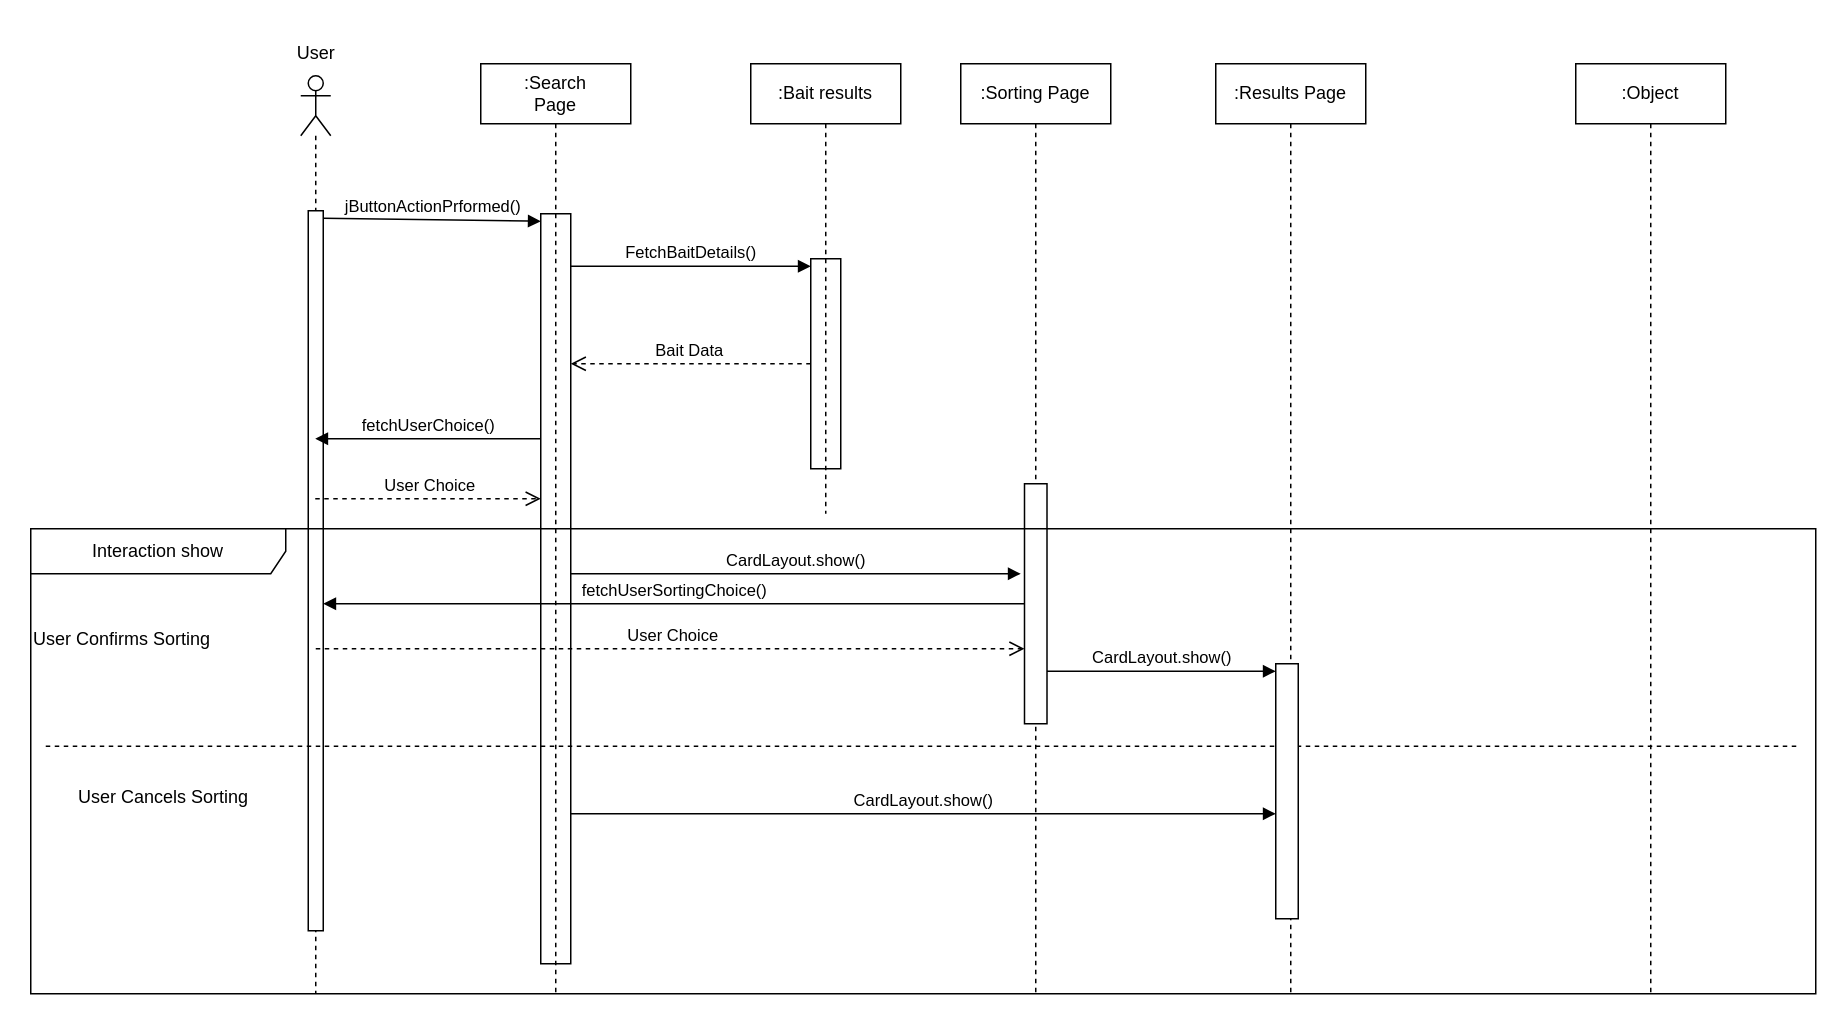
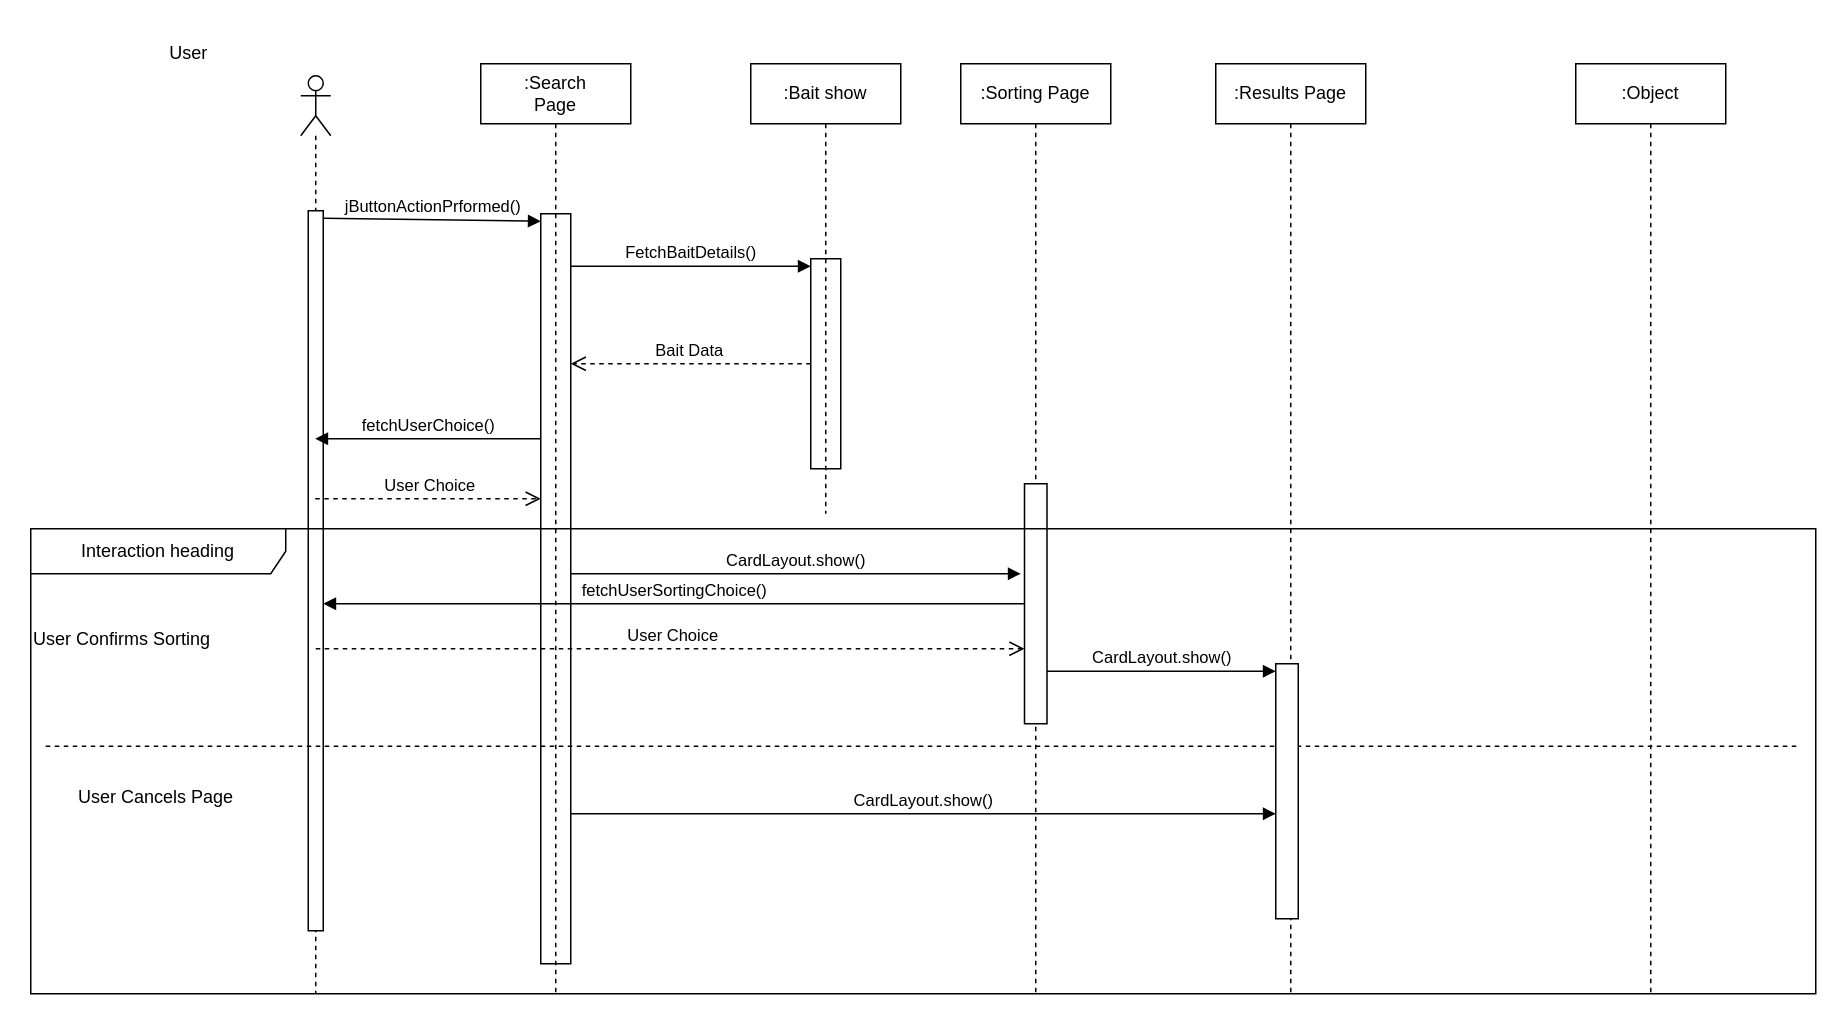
node "User": moved (316, 53) -> (188, 53)
node ":Bait results": label ":Bait results" -> ":Bait show"
node "Interaction show": label "Interaction show" -> "Interaction heading"
node "User Cancels Sorting": label "User Cancels Sorting" -> "User Cancels Page"
